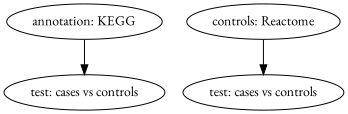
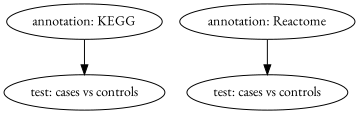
node "controls: Reactome": label "controls: Reactome" -> "annotation: Reactome"
